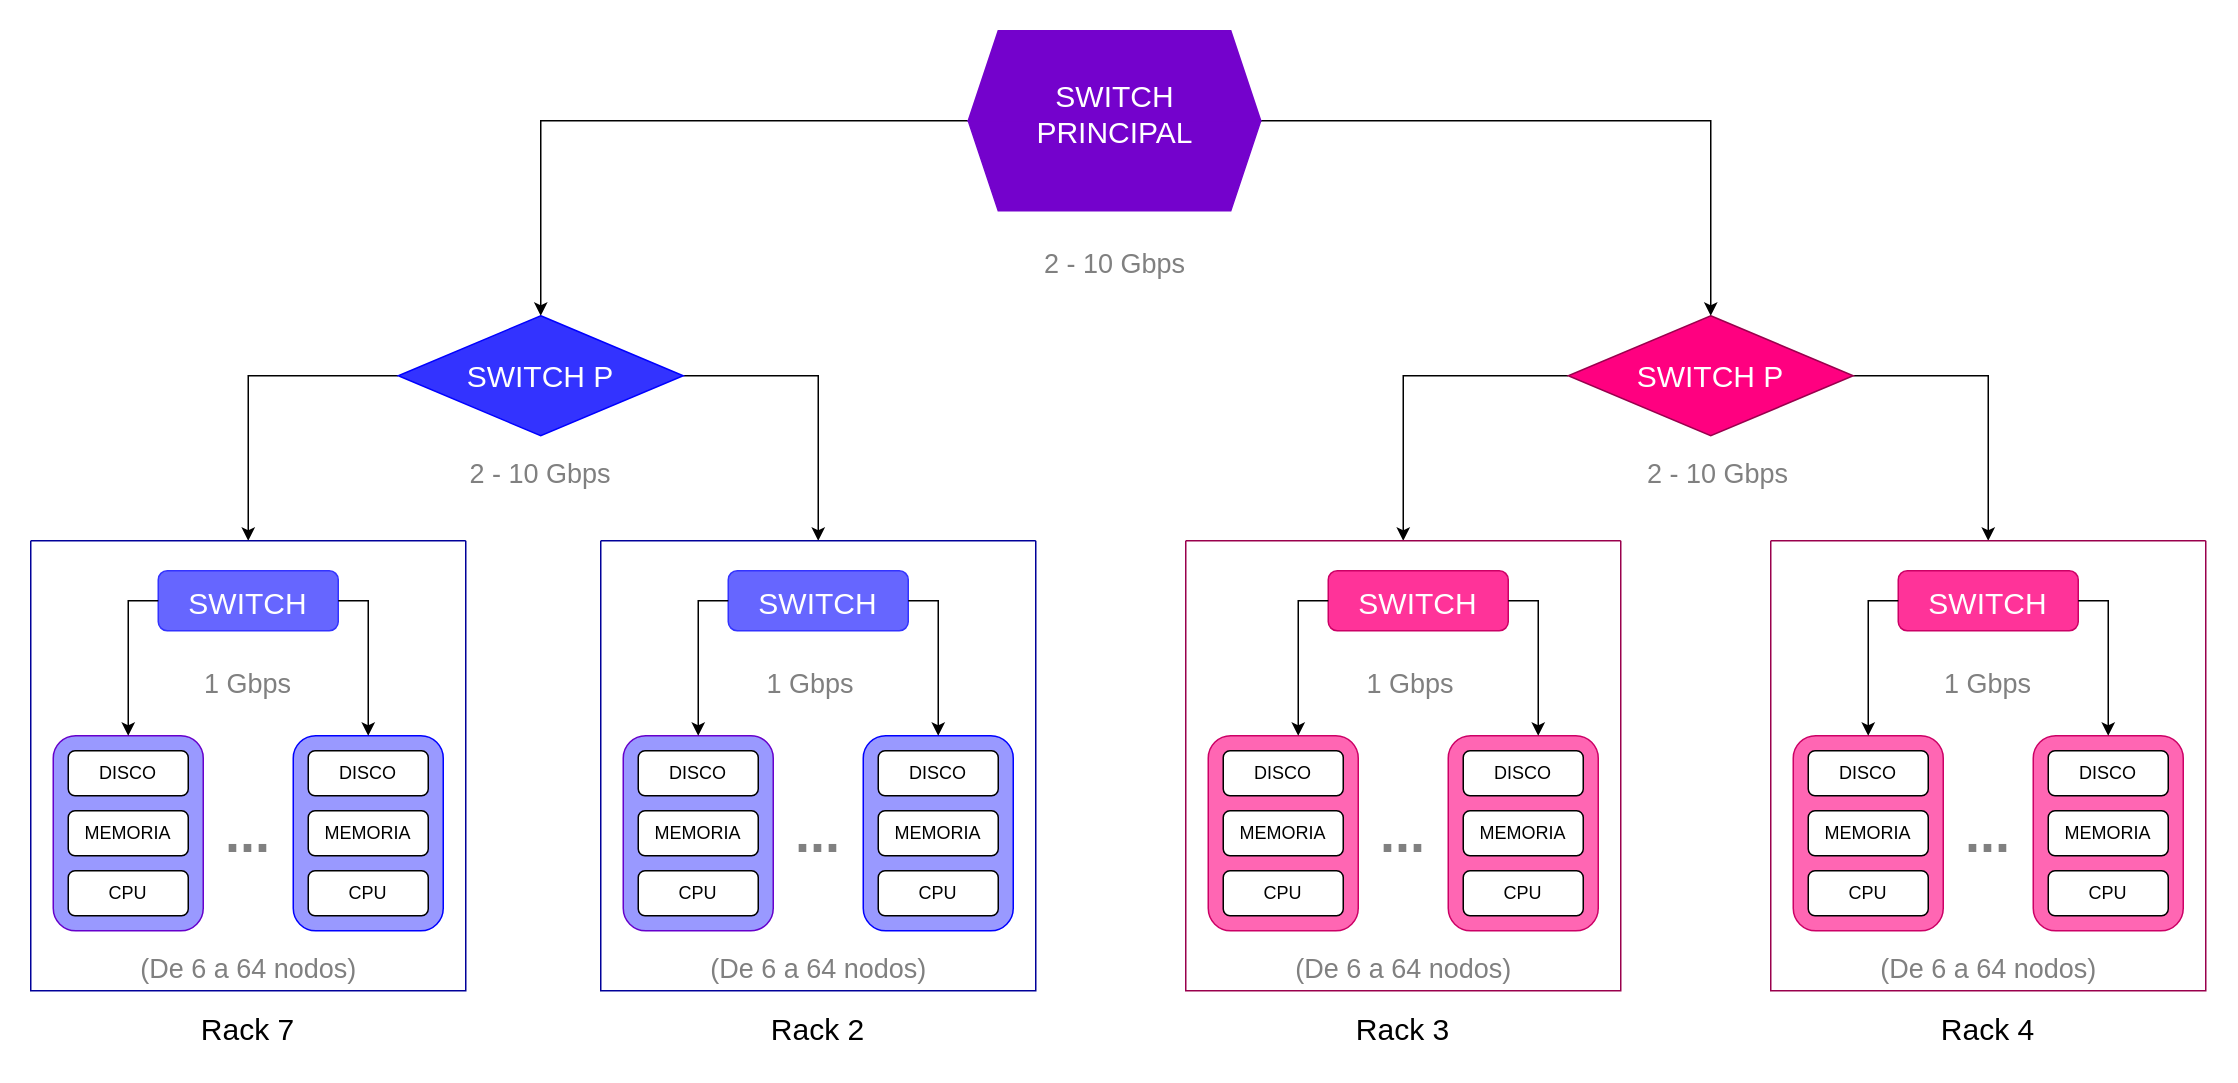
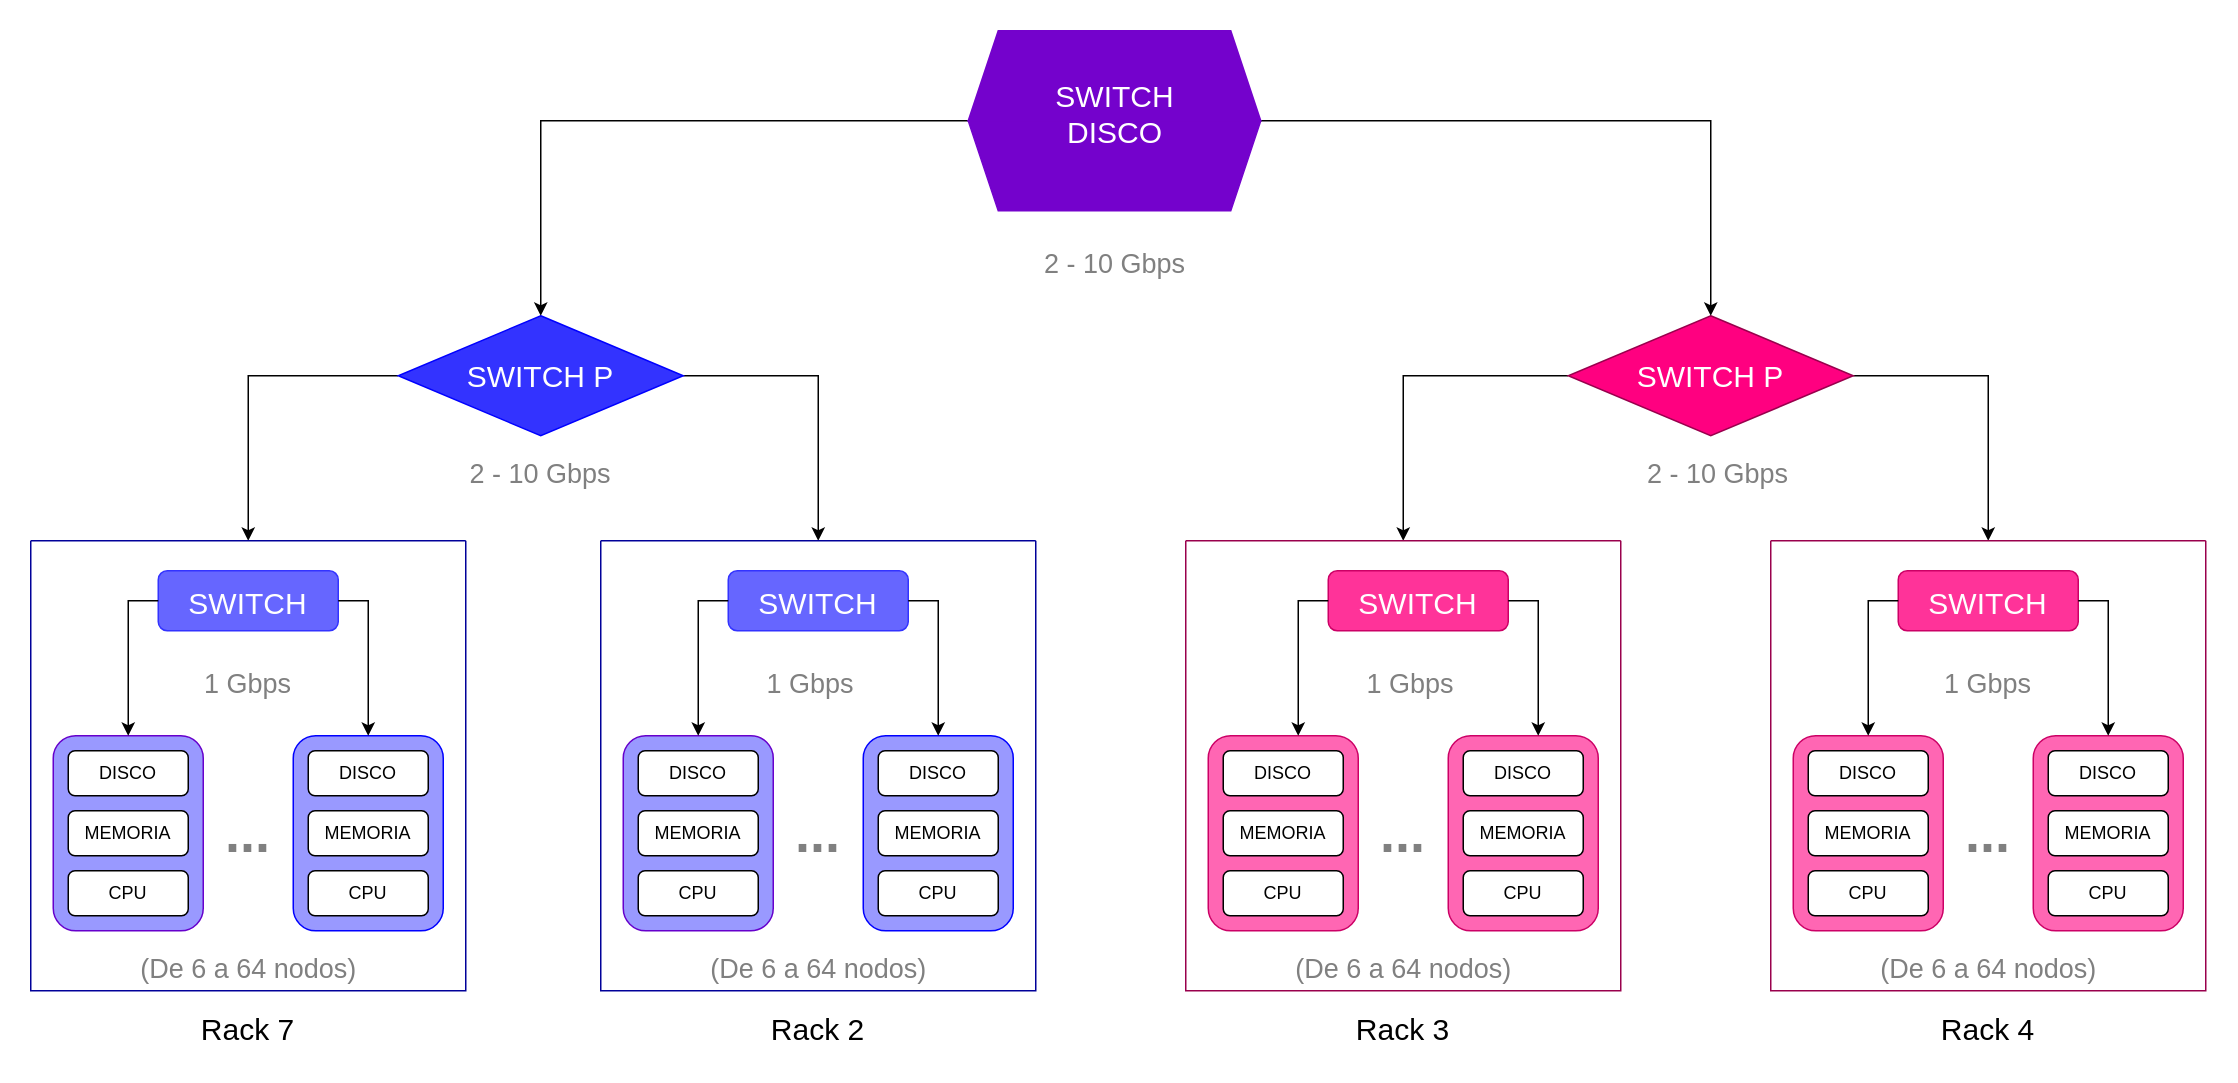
node "SWITCH PRINCIPAL": label "SWITCH PRINCIPAL" -> "SWITCH DISCO"
